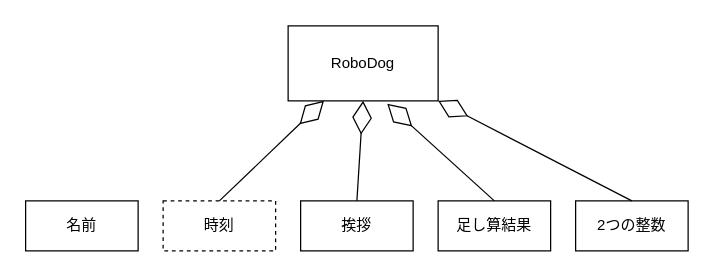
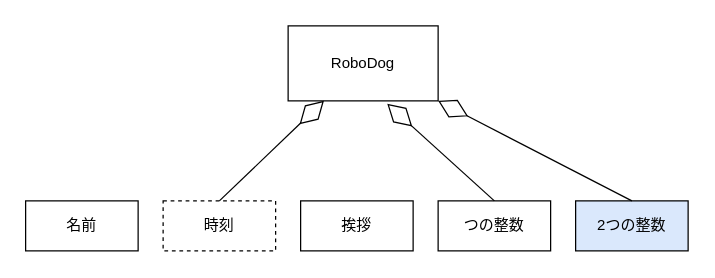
edge "挨拶" -> "RoboDog": removed
node "足し算結果": label "足し算結果" -> "つの整数"
node "2つの整数": fillcolor #ffffff -> #dae8fc
